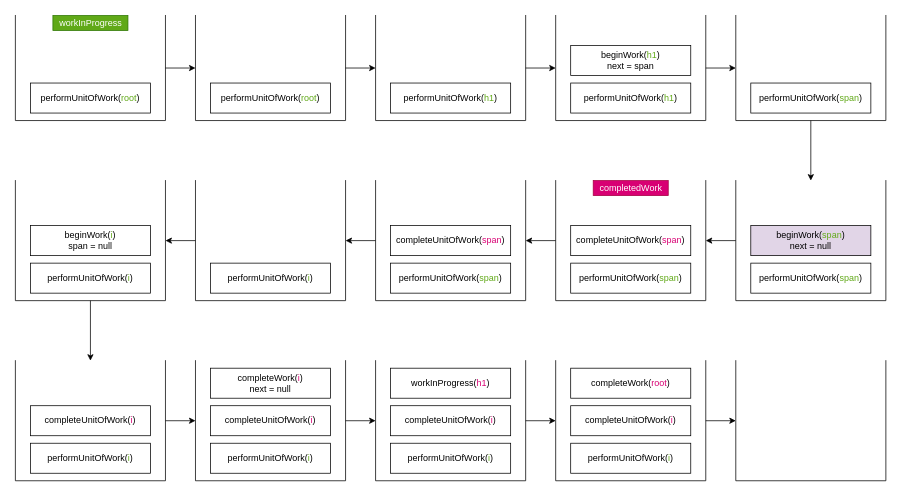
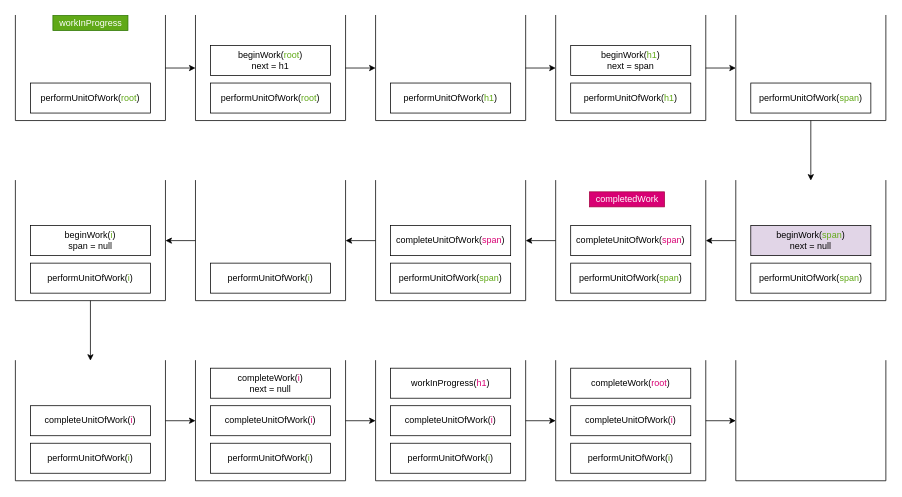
node "beginWork(root) next = h1": added
node "completedWork": moved (630, 188) -> (627, 199)
